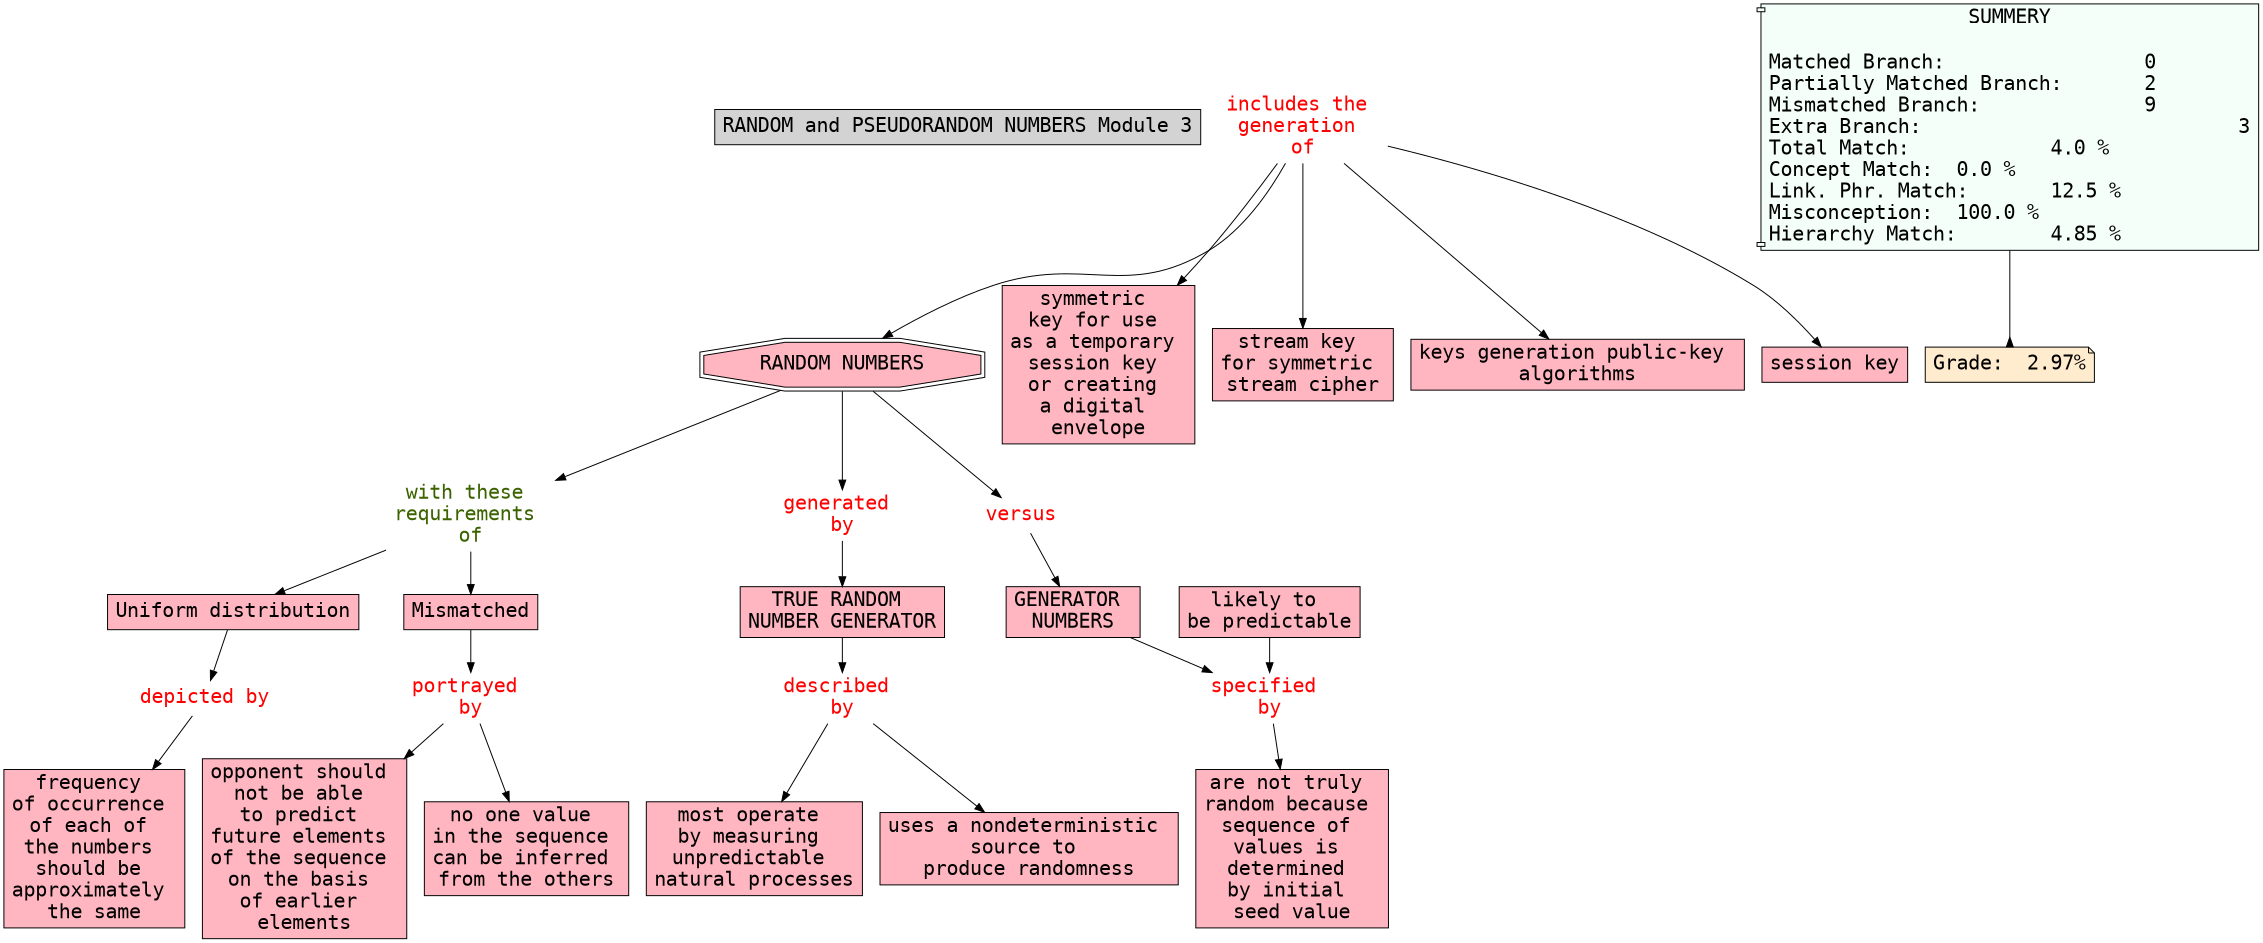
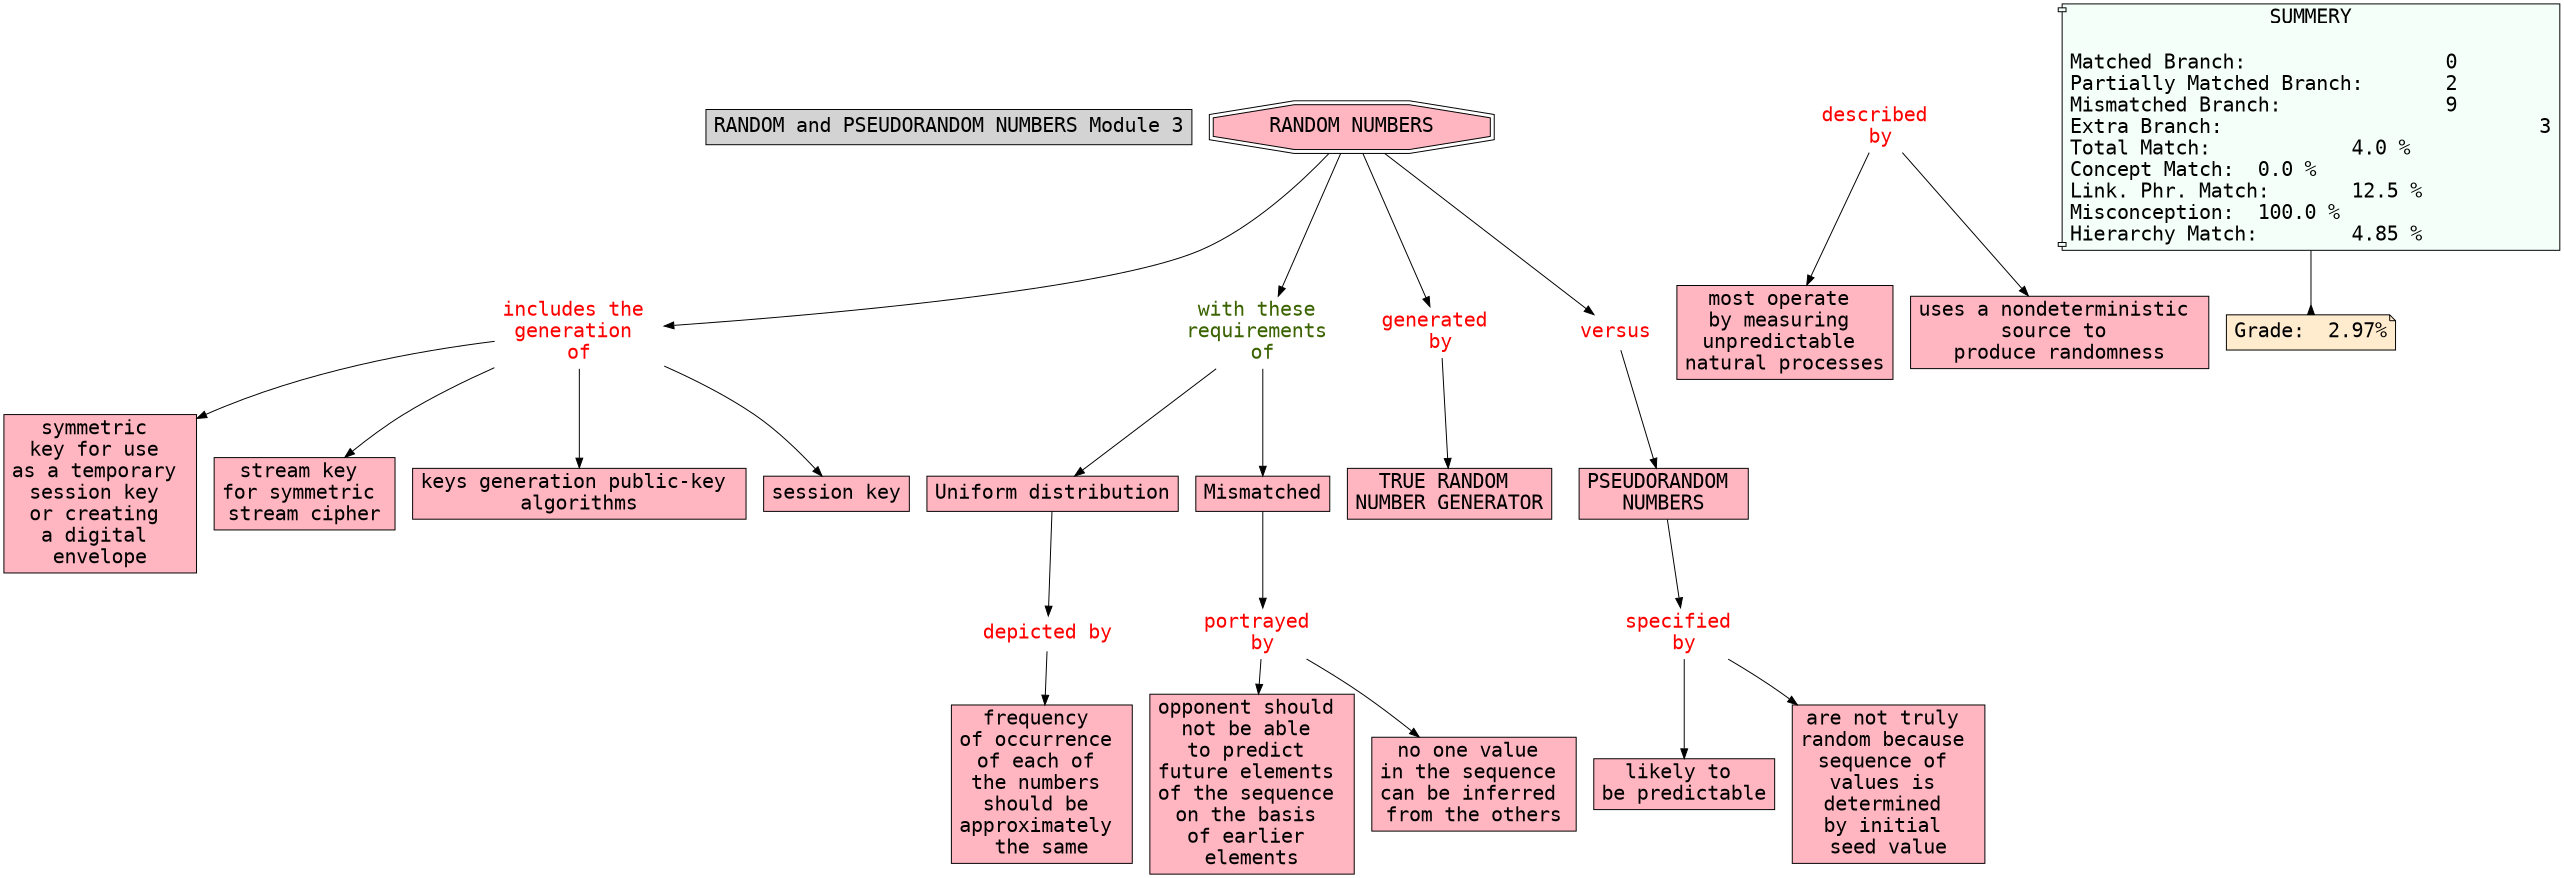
edge "includes the generation of" -> "RANDOM NUMBERS": reversed
node "GENERATOR NUMBERS": label "GENERATOR NUMBERS" -> "PSEUDORANDOM NUMBERS"
edge "TRUE RANDOM NUMBER GENERATOR" -> "described by": removed
edge "likely to be predictable" -> "specified by": reversed
